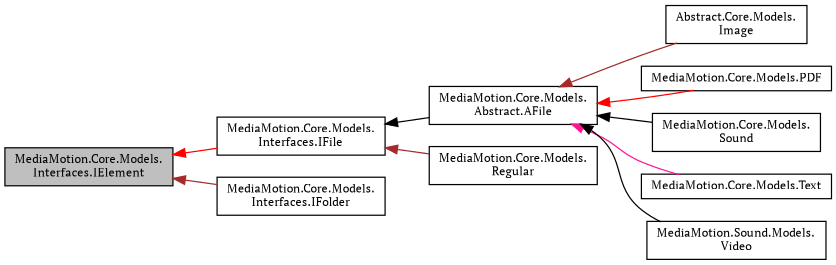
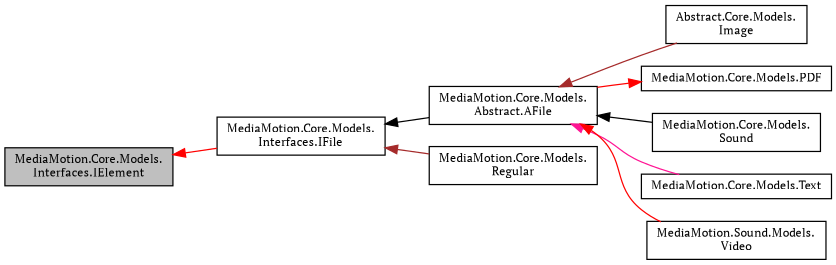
edge "MediaMotion.Core.Models.PDF" -> "MediaMotion.Core.Models. Abstract.AFile": reversed
edge "MediaMotion.Sound.Models. Video" -> "MediaMotion.Core.Models. Abstract.AFile": color black -> red
node "MediaMotion.Core.Models. Interfaces.IFolder": removed
